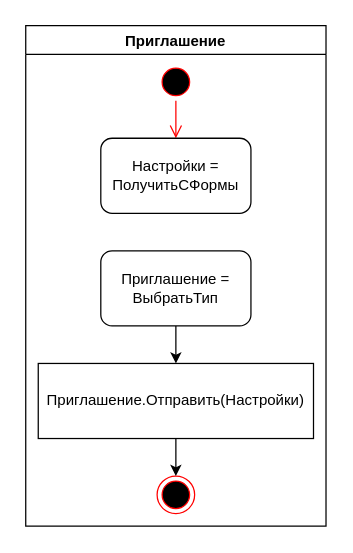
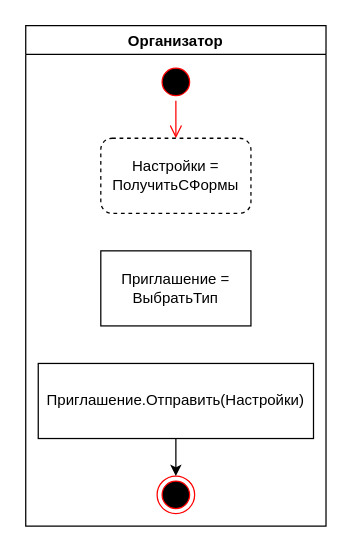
node "Приглашение": label "Приглашение" -> "Организатор"
node "Настройки = ПолучитьСФормы": style solid -> dashed
node "Приглашение = ВыбратьТип": shape rounded rectangle -> rectangle
edge "Приглашение = ВыбратьТип" -> "Приглашение.Отправить(Настройки)": removed
